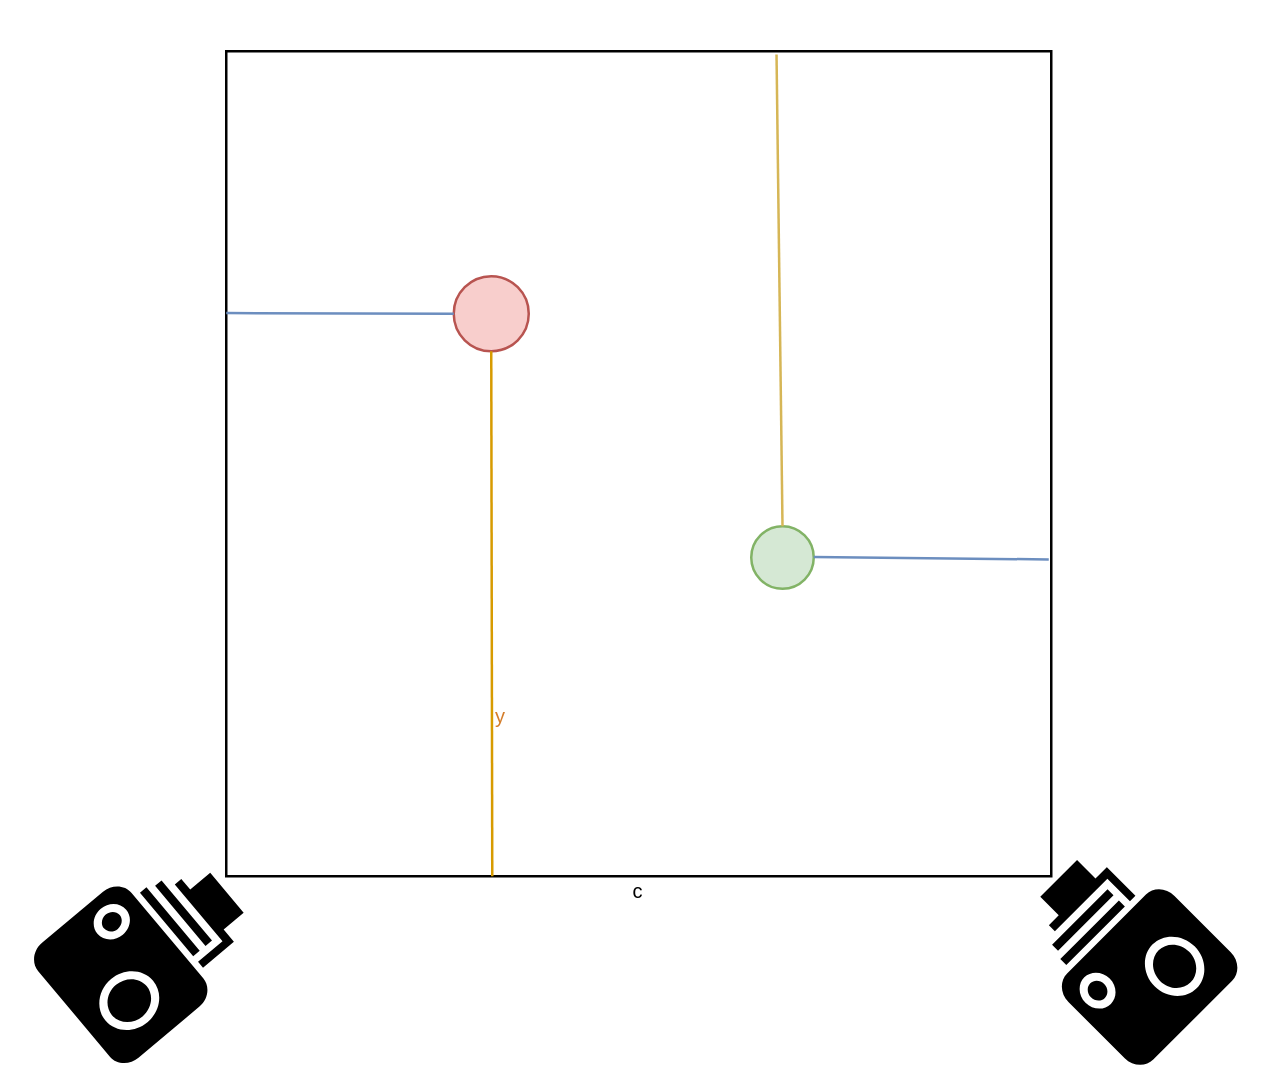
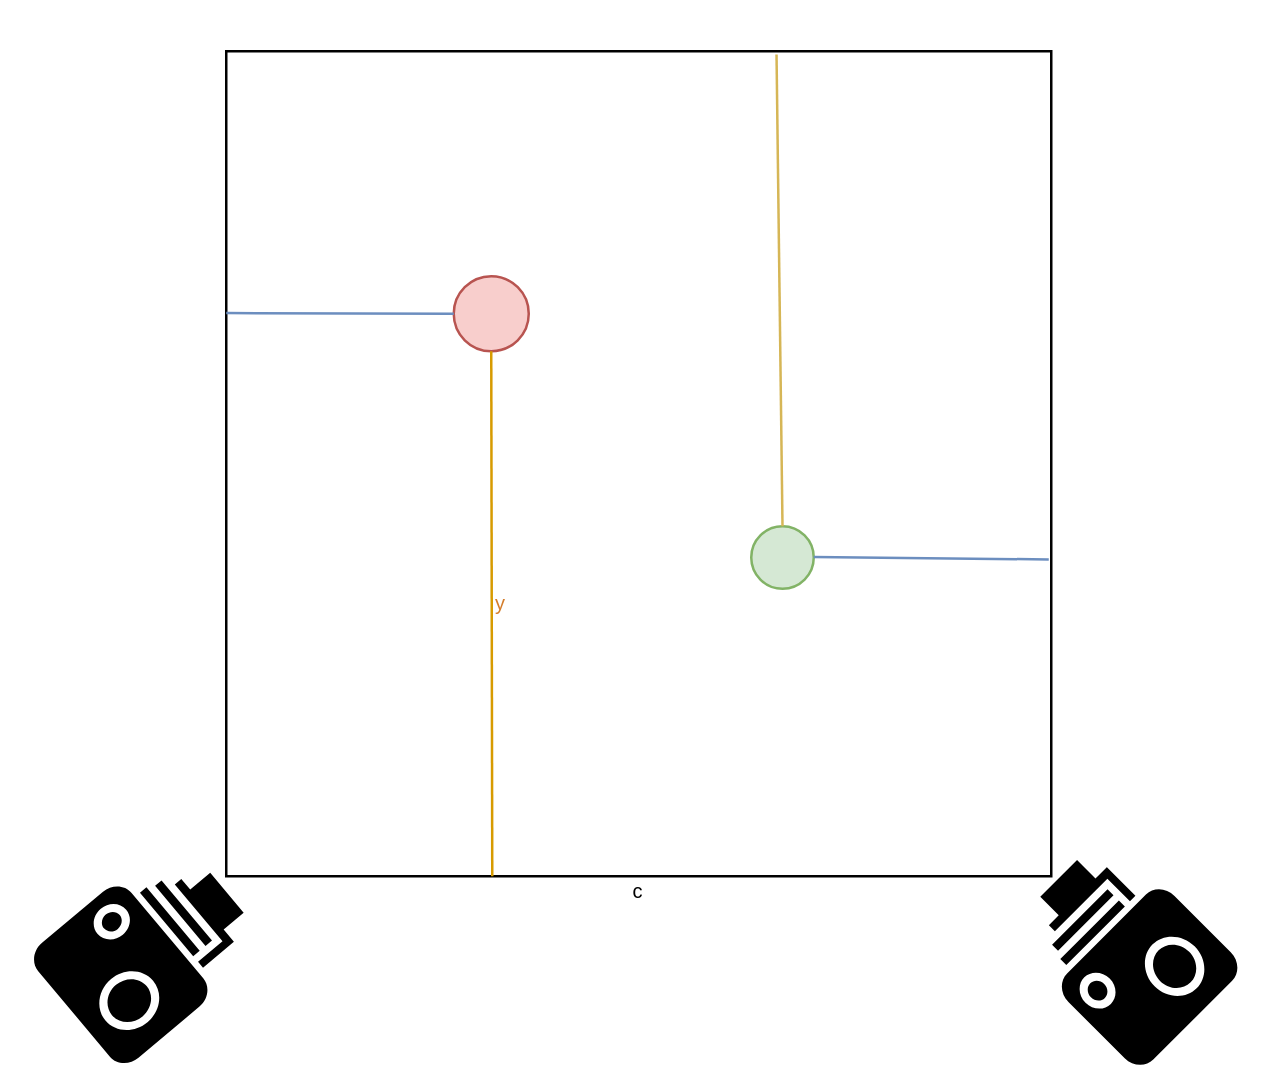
node "y": moved (501, 714) -> (501, 601)
